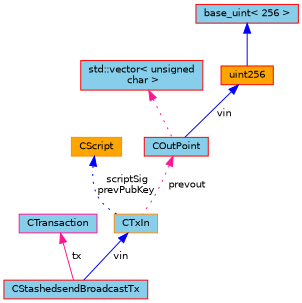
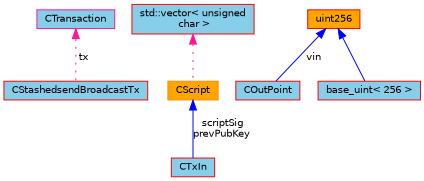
edge "uint256" -> "base_uint< 256 >": reversed
edge "COutPoint" -> "std::vector< unsigned char >": now "CScript" -> "std::vector< unsigned char >"
edge "CTxIn" -> "COutPoint": removed, label "prevout"
edge "CTxIn" -> "CScript": style dotted -> solid
node "CTxIn": color darkorange -> red
edge "CStashedsendBroadcastTx" -> "CTxIn": removed, label "vin"
edge "CStashedsendBroadcastTx" -> "CTransaction": style solid -> dotted
